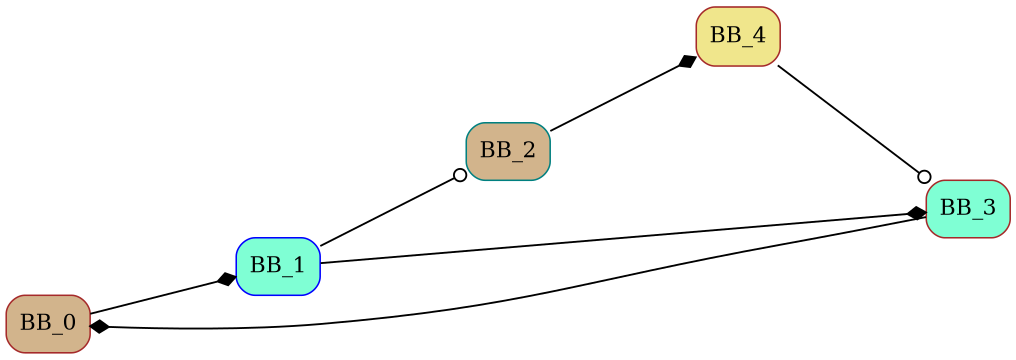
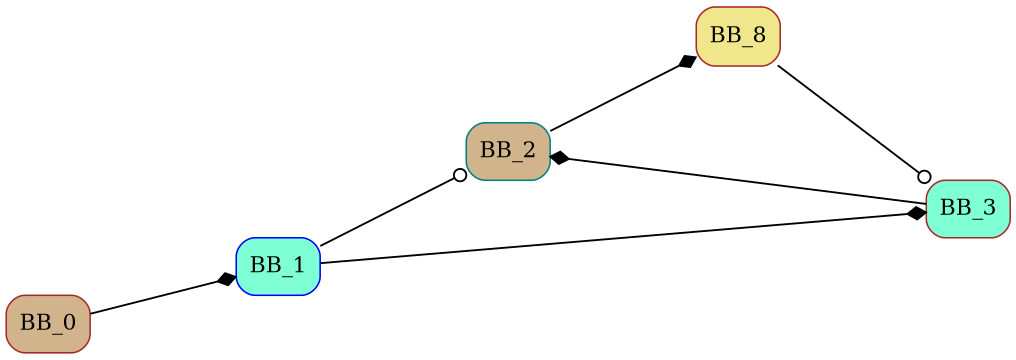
node "BB_4": label "BB_4" -> "BB_8"
edge "BB_3" -> "BB_0": now "BB_3" -> "BB_2"
